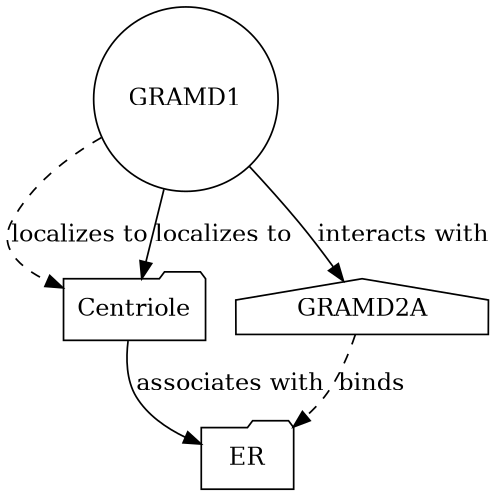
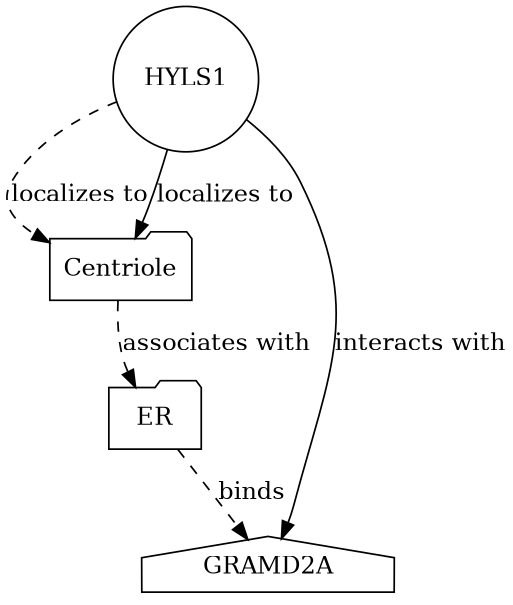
node "GRAMD1": label "GRAMD1" -> "HYLS1"
edge "GRAMD2A" -> "ER": reversed
edge "Centriole" -> "ER": style solid -> dashed
